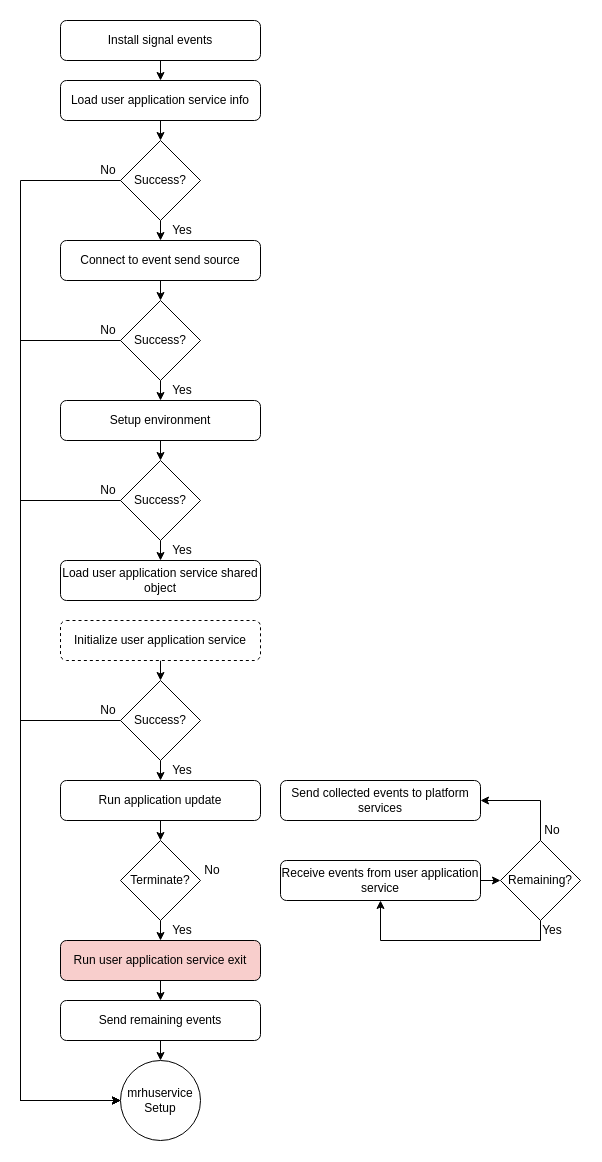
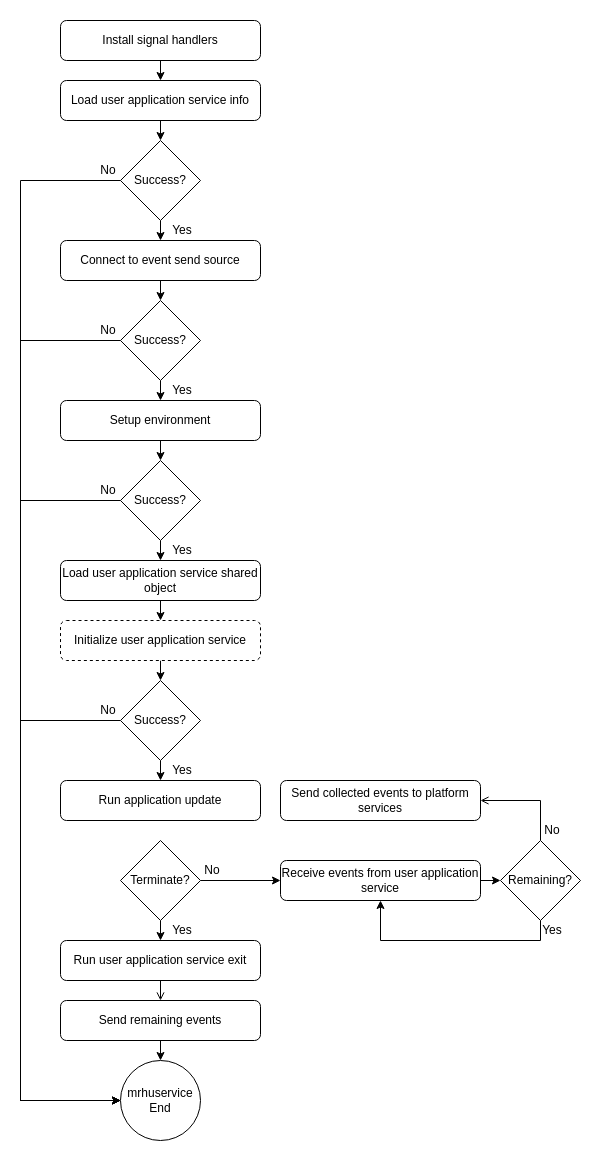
node "Install signal events": label "Install signal events" -> "Install signal handlers"
edge "Load user application service shared object" -> "Initialize user application service": added
edge "Remaining?" -> "Send collected events to platform services": arrowhead classic -> open
edge "Run application update" -> "Terminate?": removed
edge "Terminate?" -> "Receive events from user application service": added
node "Run user application service exit": fillcolor #f8cecc -> #ffffff
edge "Run user application service exit" -> "Send remaining events": arrowhead classic -> open
node "mrhuservice Setup": label "mrhuservice Setup" -> "mrhuservice End"
